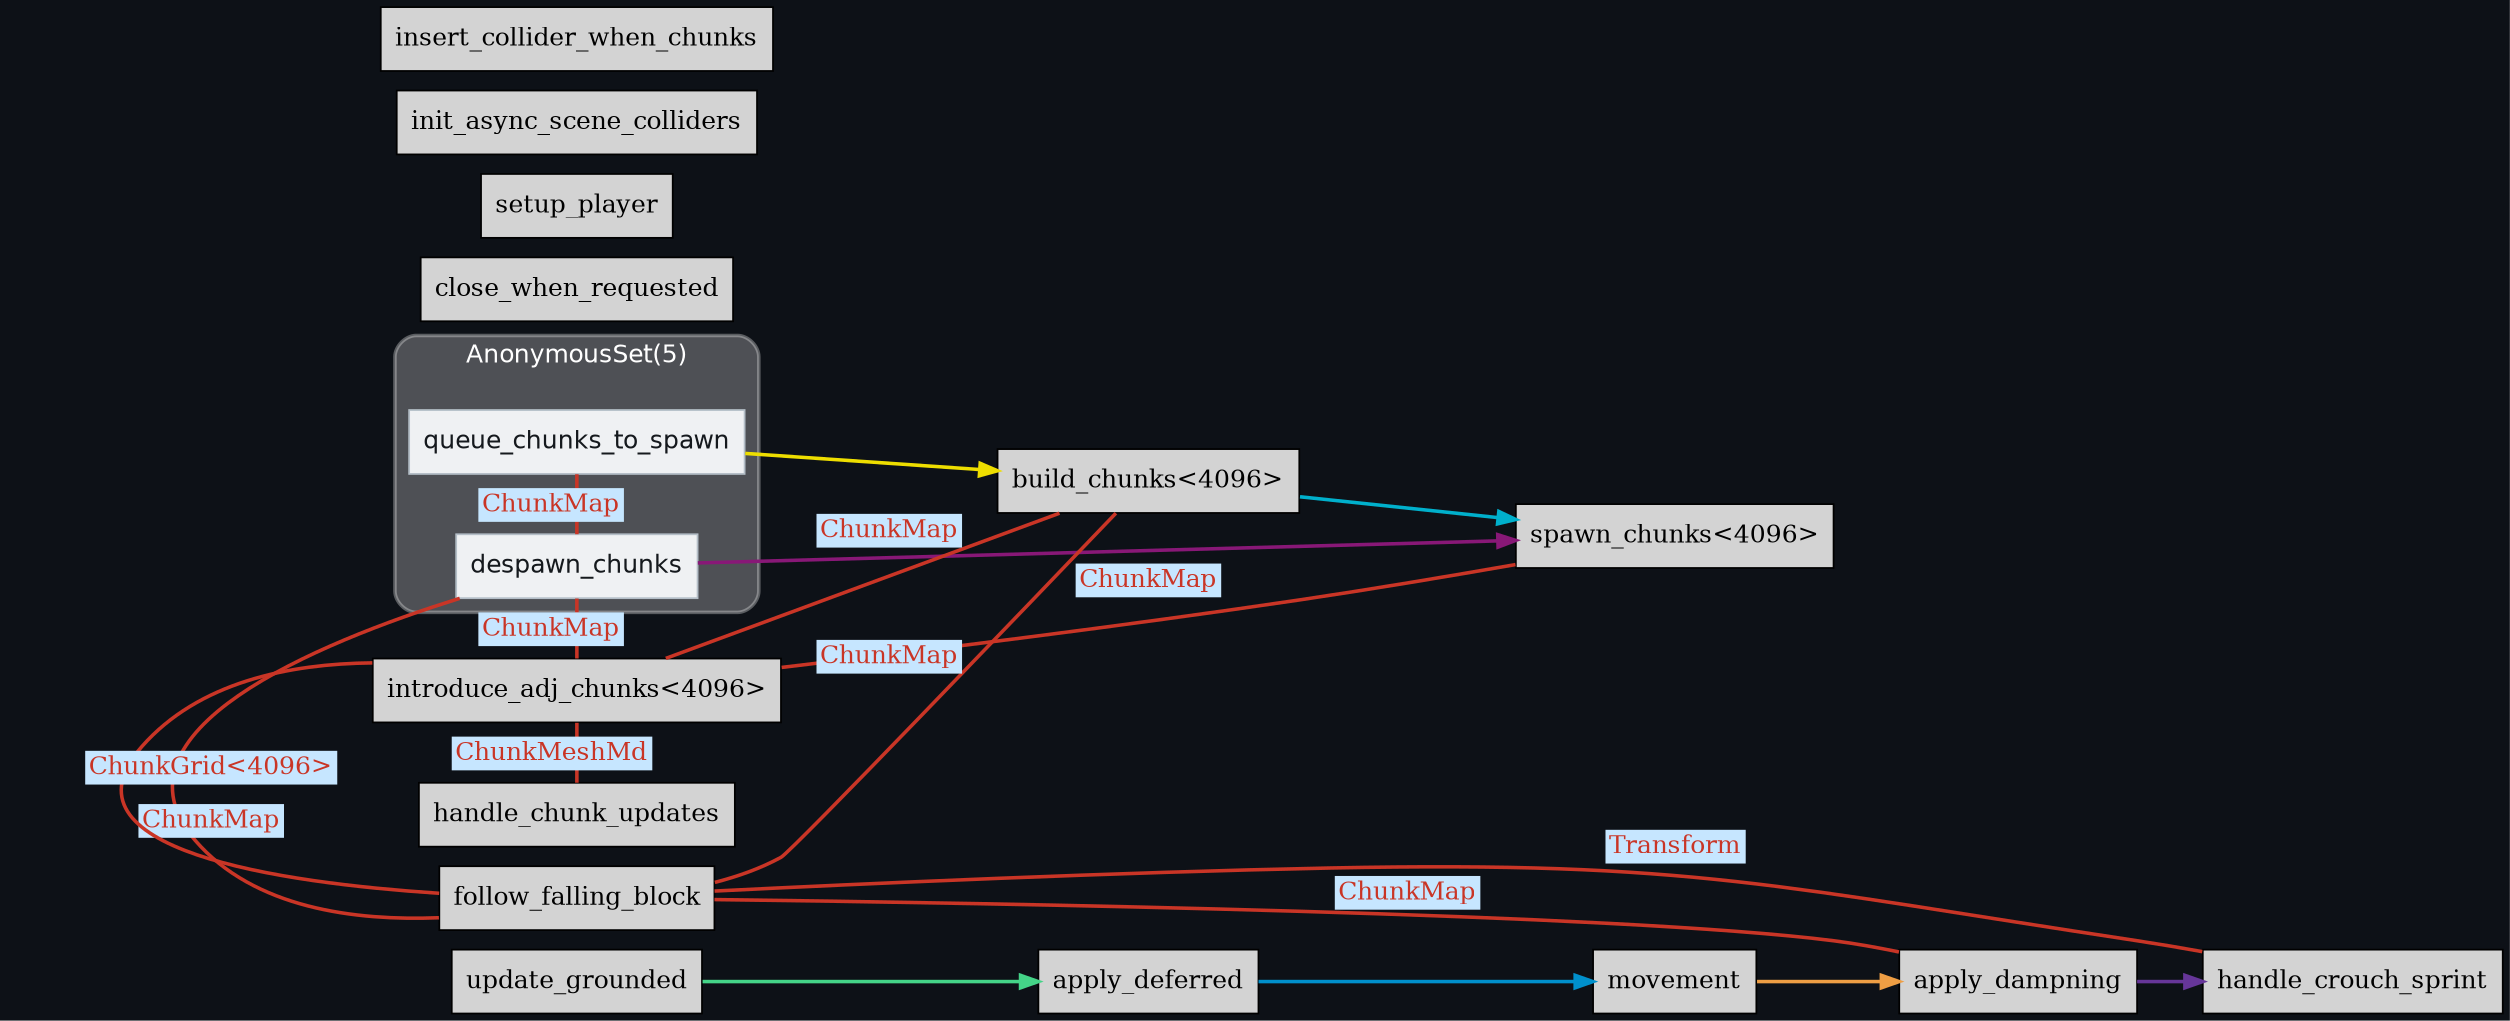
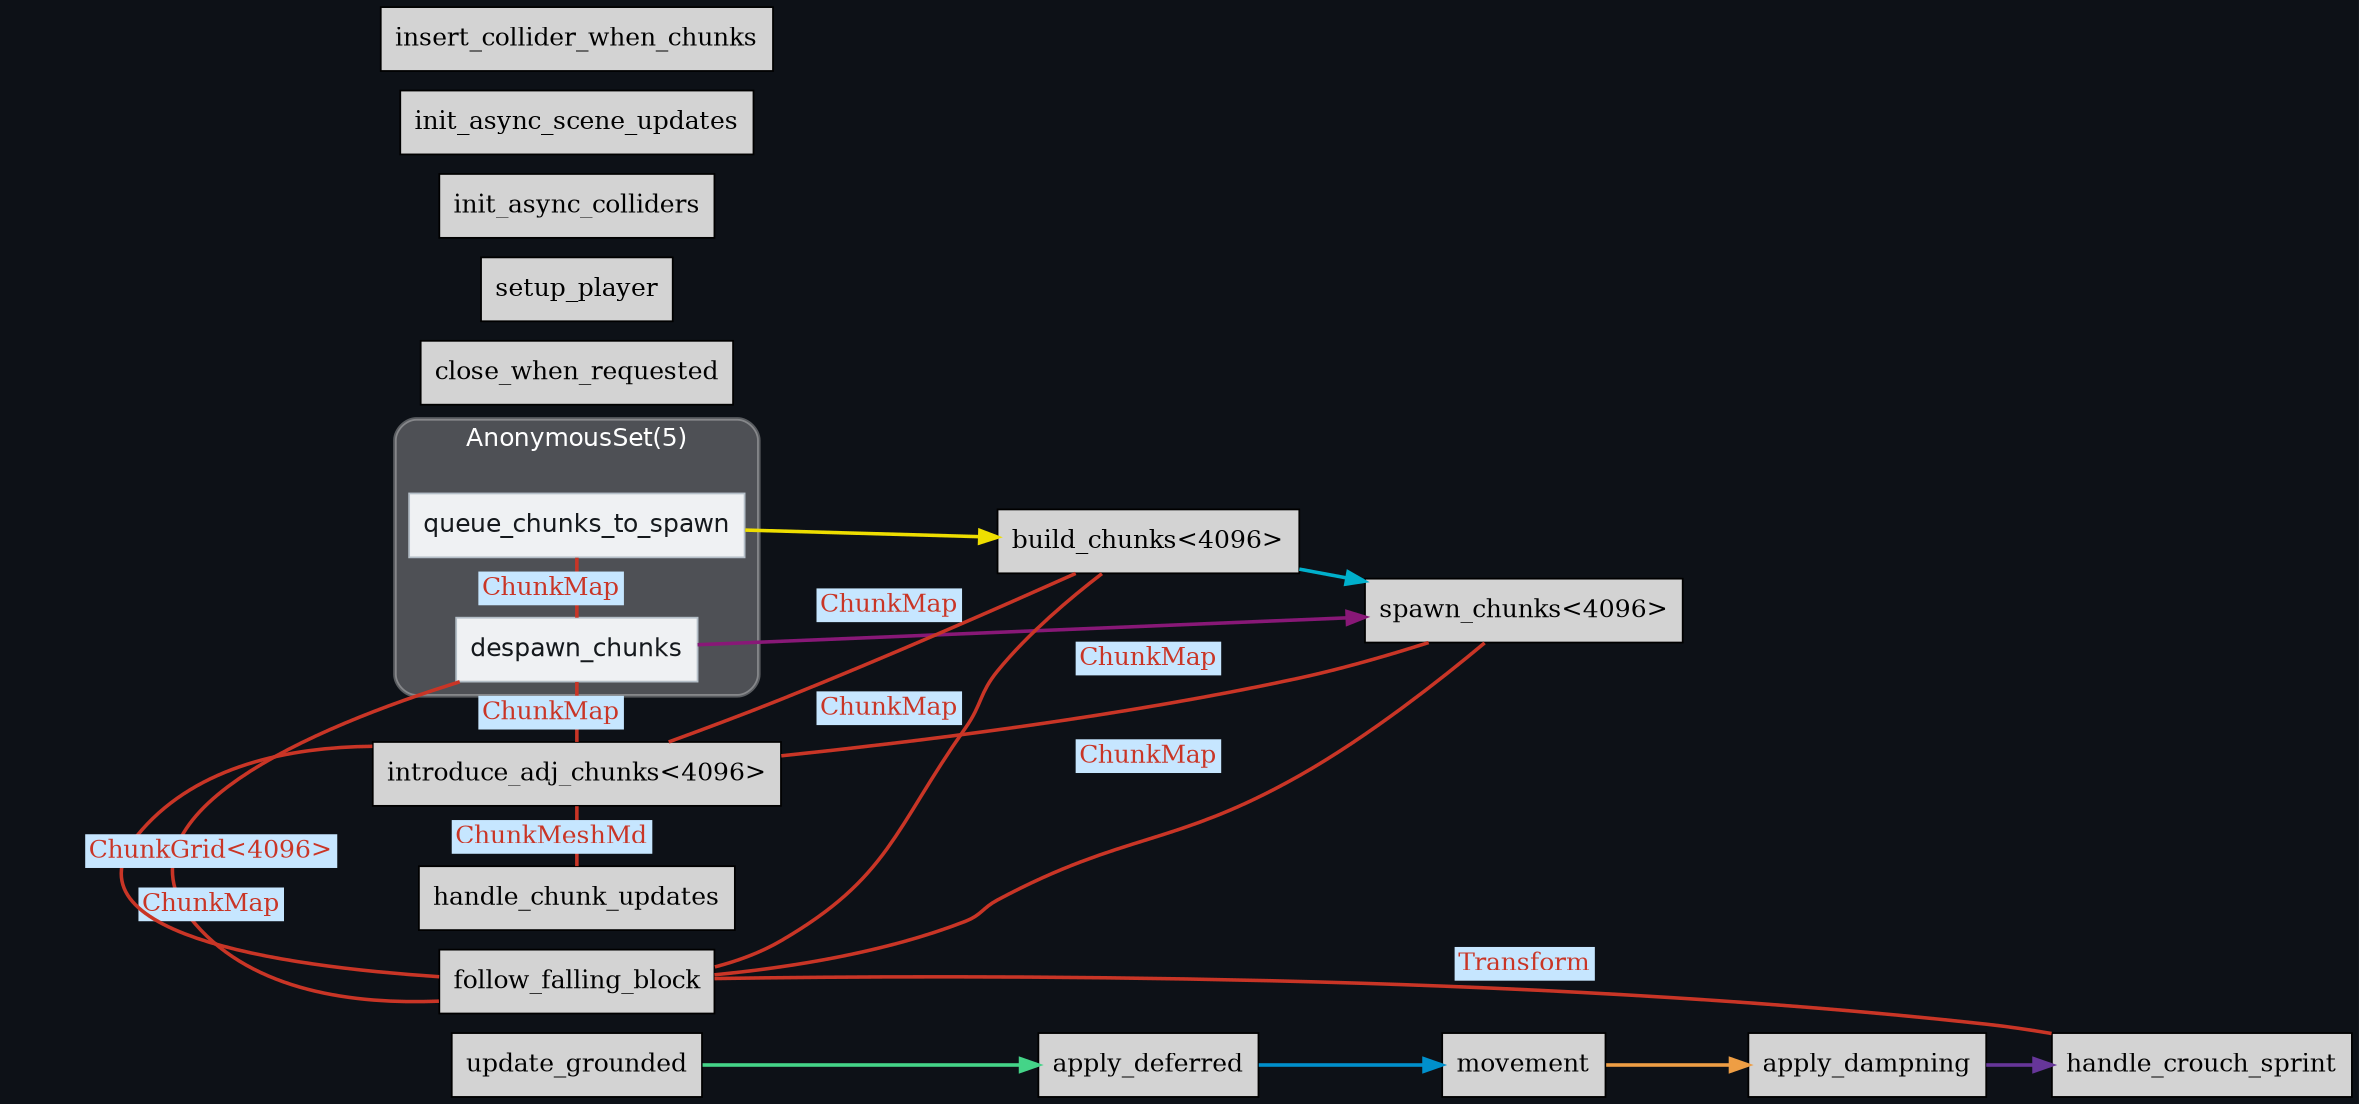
node "init_async_scene_colliders": label "init_async_scene_colliders" -> "init_async_scene_updates"
node "init_async_colliders": added
edge "follow_falling_block" -- "apply_dampning": now "follow_falling_block" -- "spawn_chunks<4096>"
